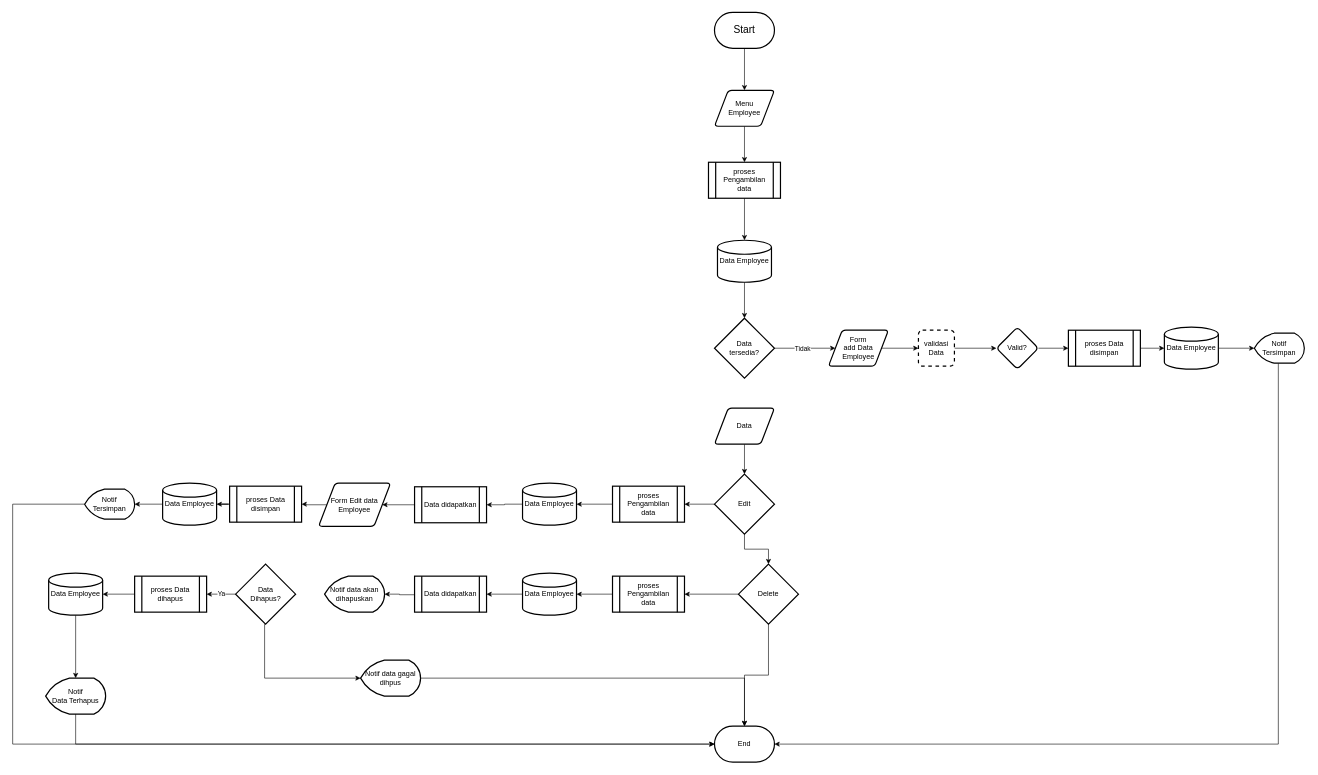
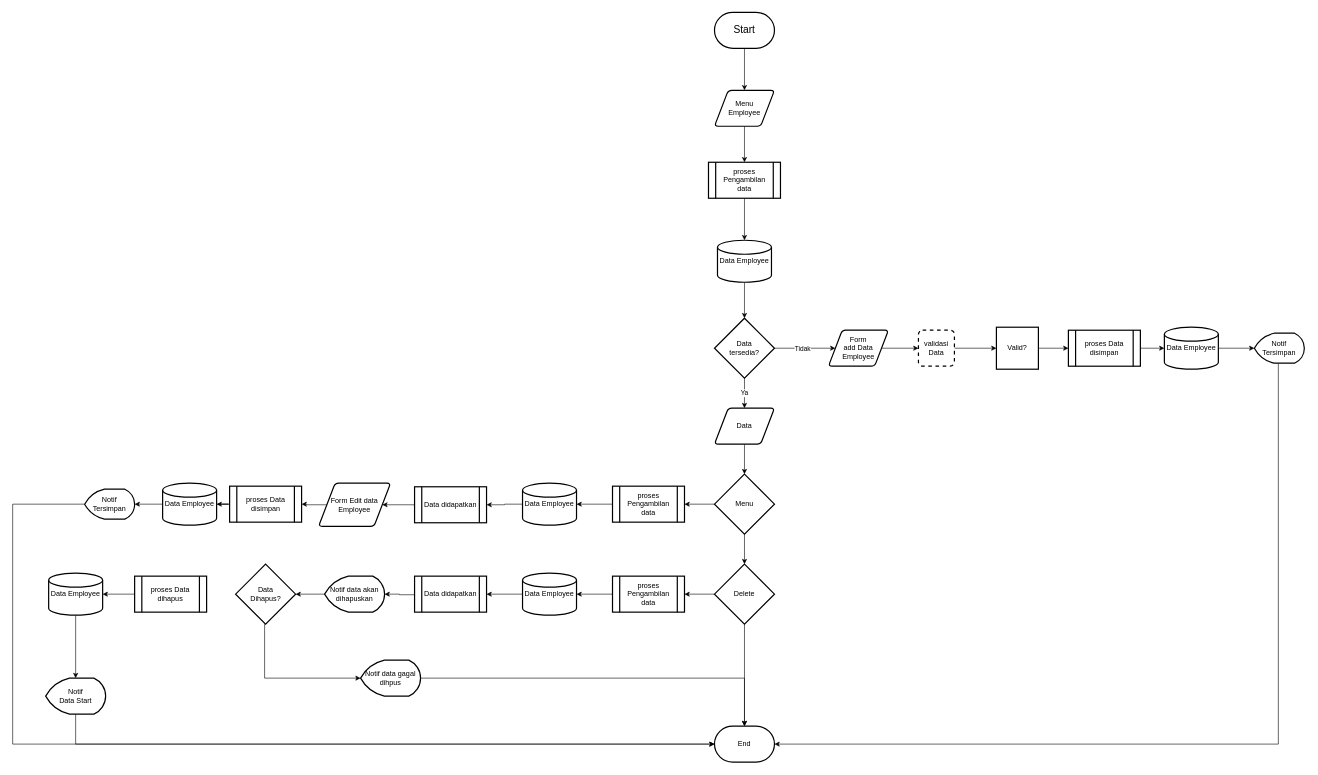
node "Valid?": shape diamond -> rectangle
edge "Data tersedia?" -> "Data": added, label "Ya"
node "Edit": label "Edit" -> "Menu"
edge "Data Dihapus?" -> "proses Data dihapus": removed, label "Ya"
edge "Notif data akan dihapuskan" -> "Data Dihapus?": added
node "Delete": moved (768, 594) -> (744, 594)
node "Notif Data Terhapus": label "Notif Data Terhapus" -> "Notif Data Start"
